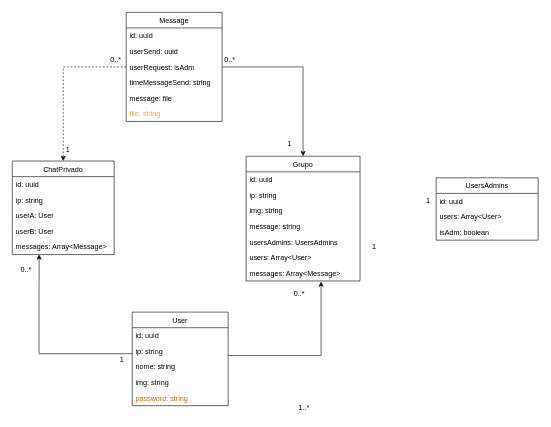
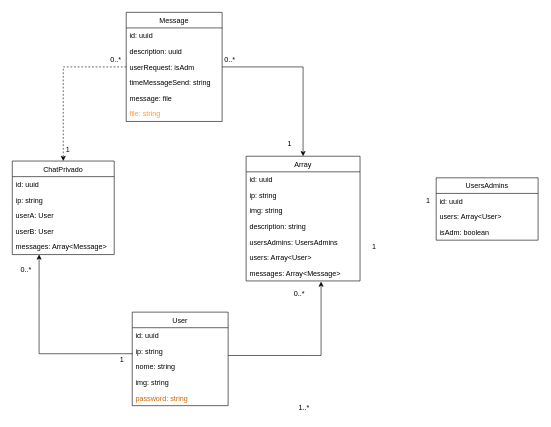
node "userSend: uuid": label "userSend: uuid" -> "description: uuid"
node "Grupo": label "Grupo" -> "Array"
node "message: string": label "message: string" -> "description: string"
